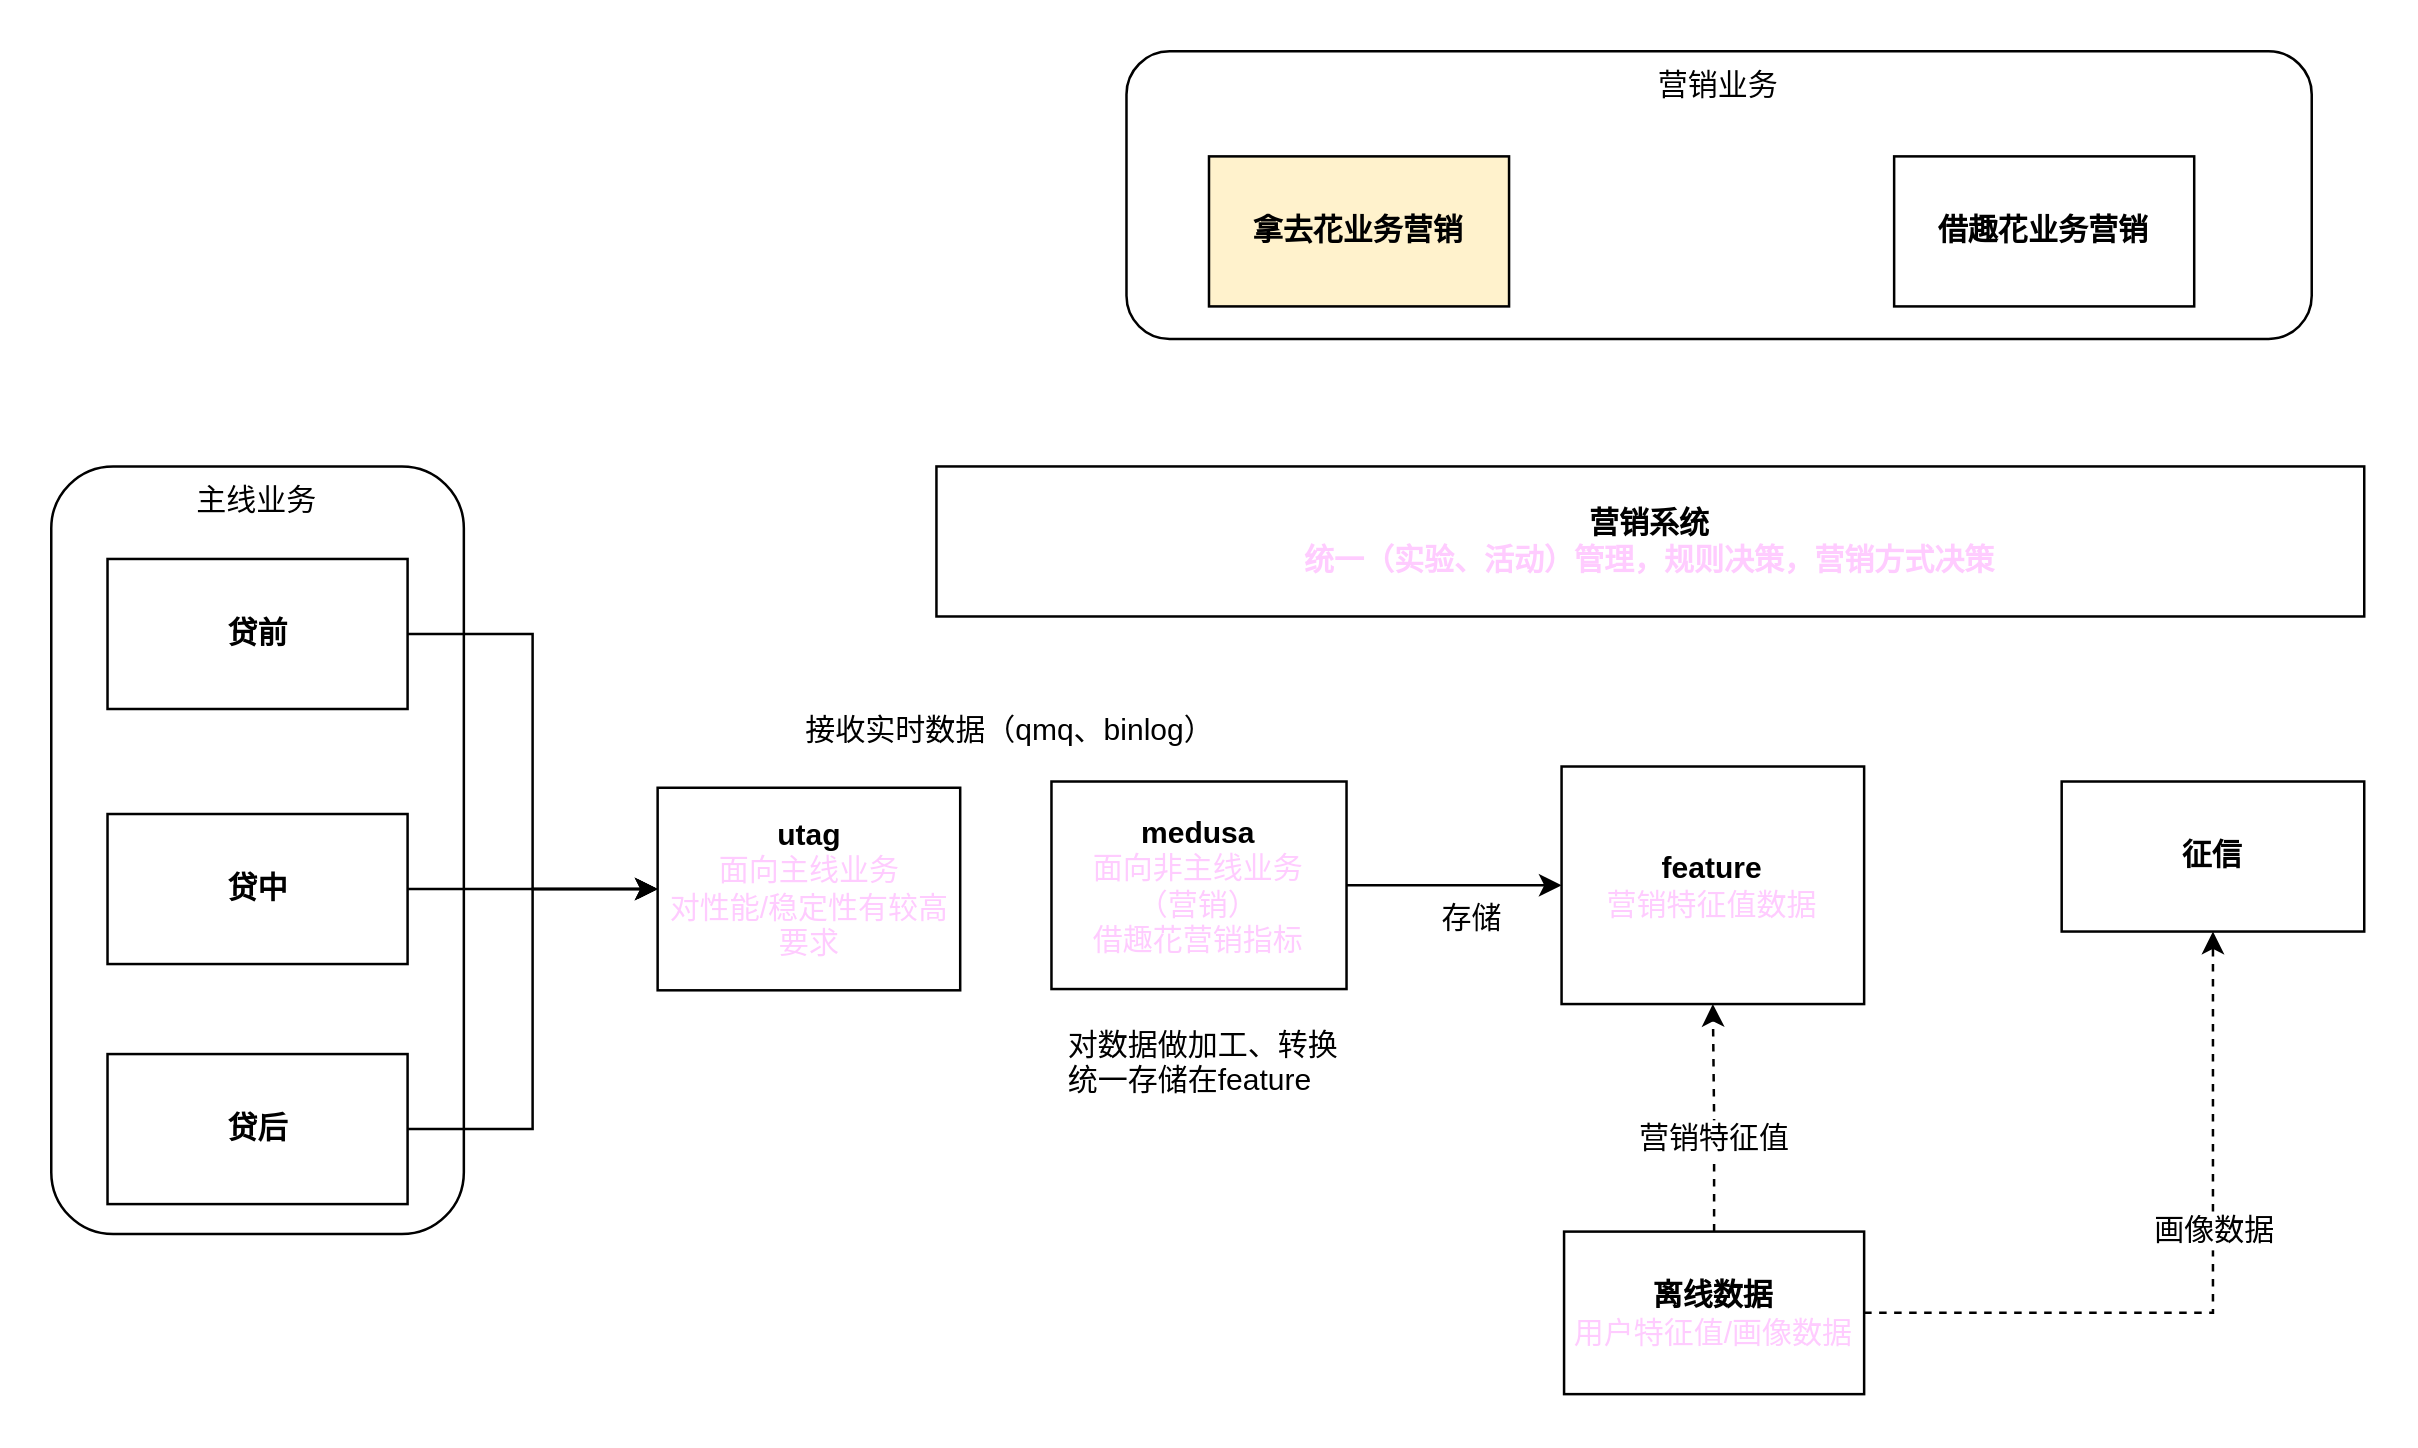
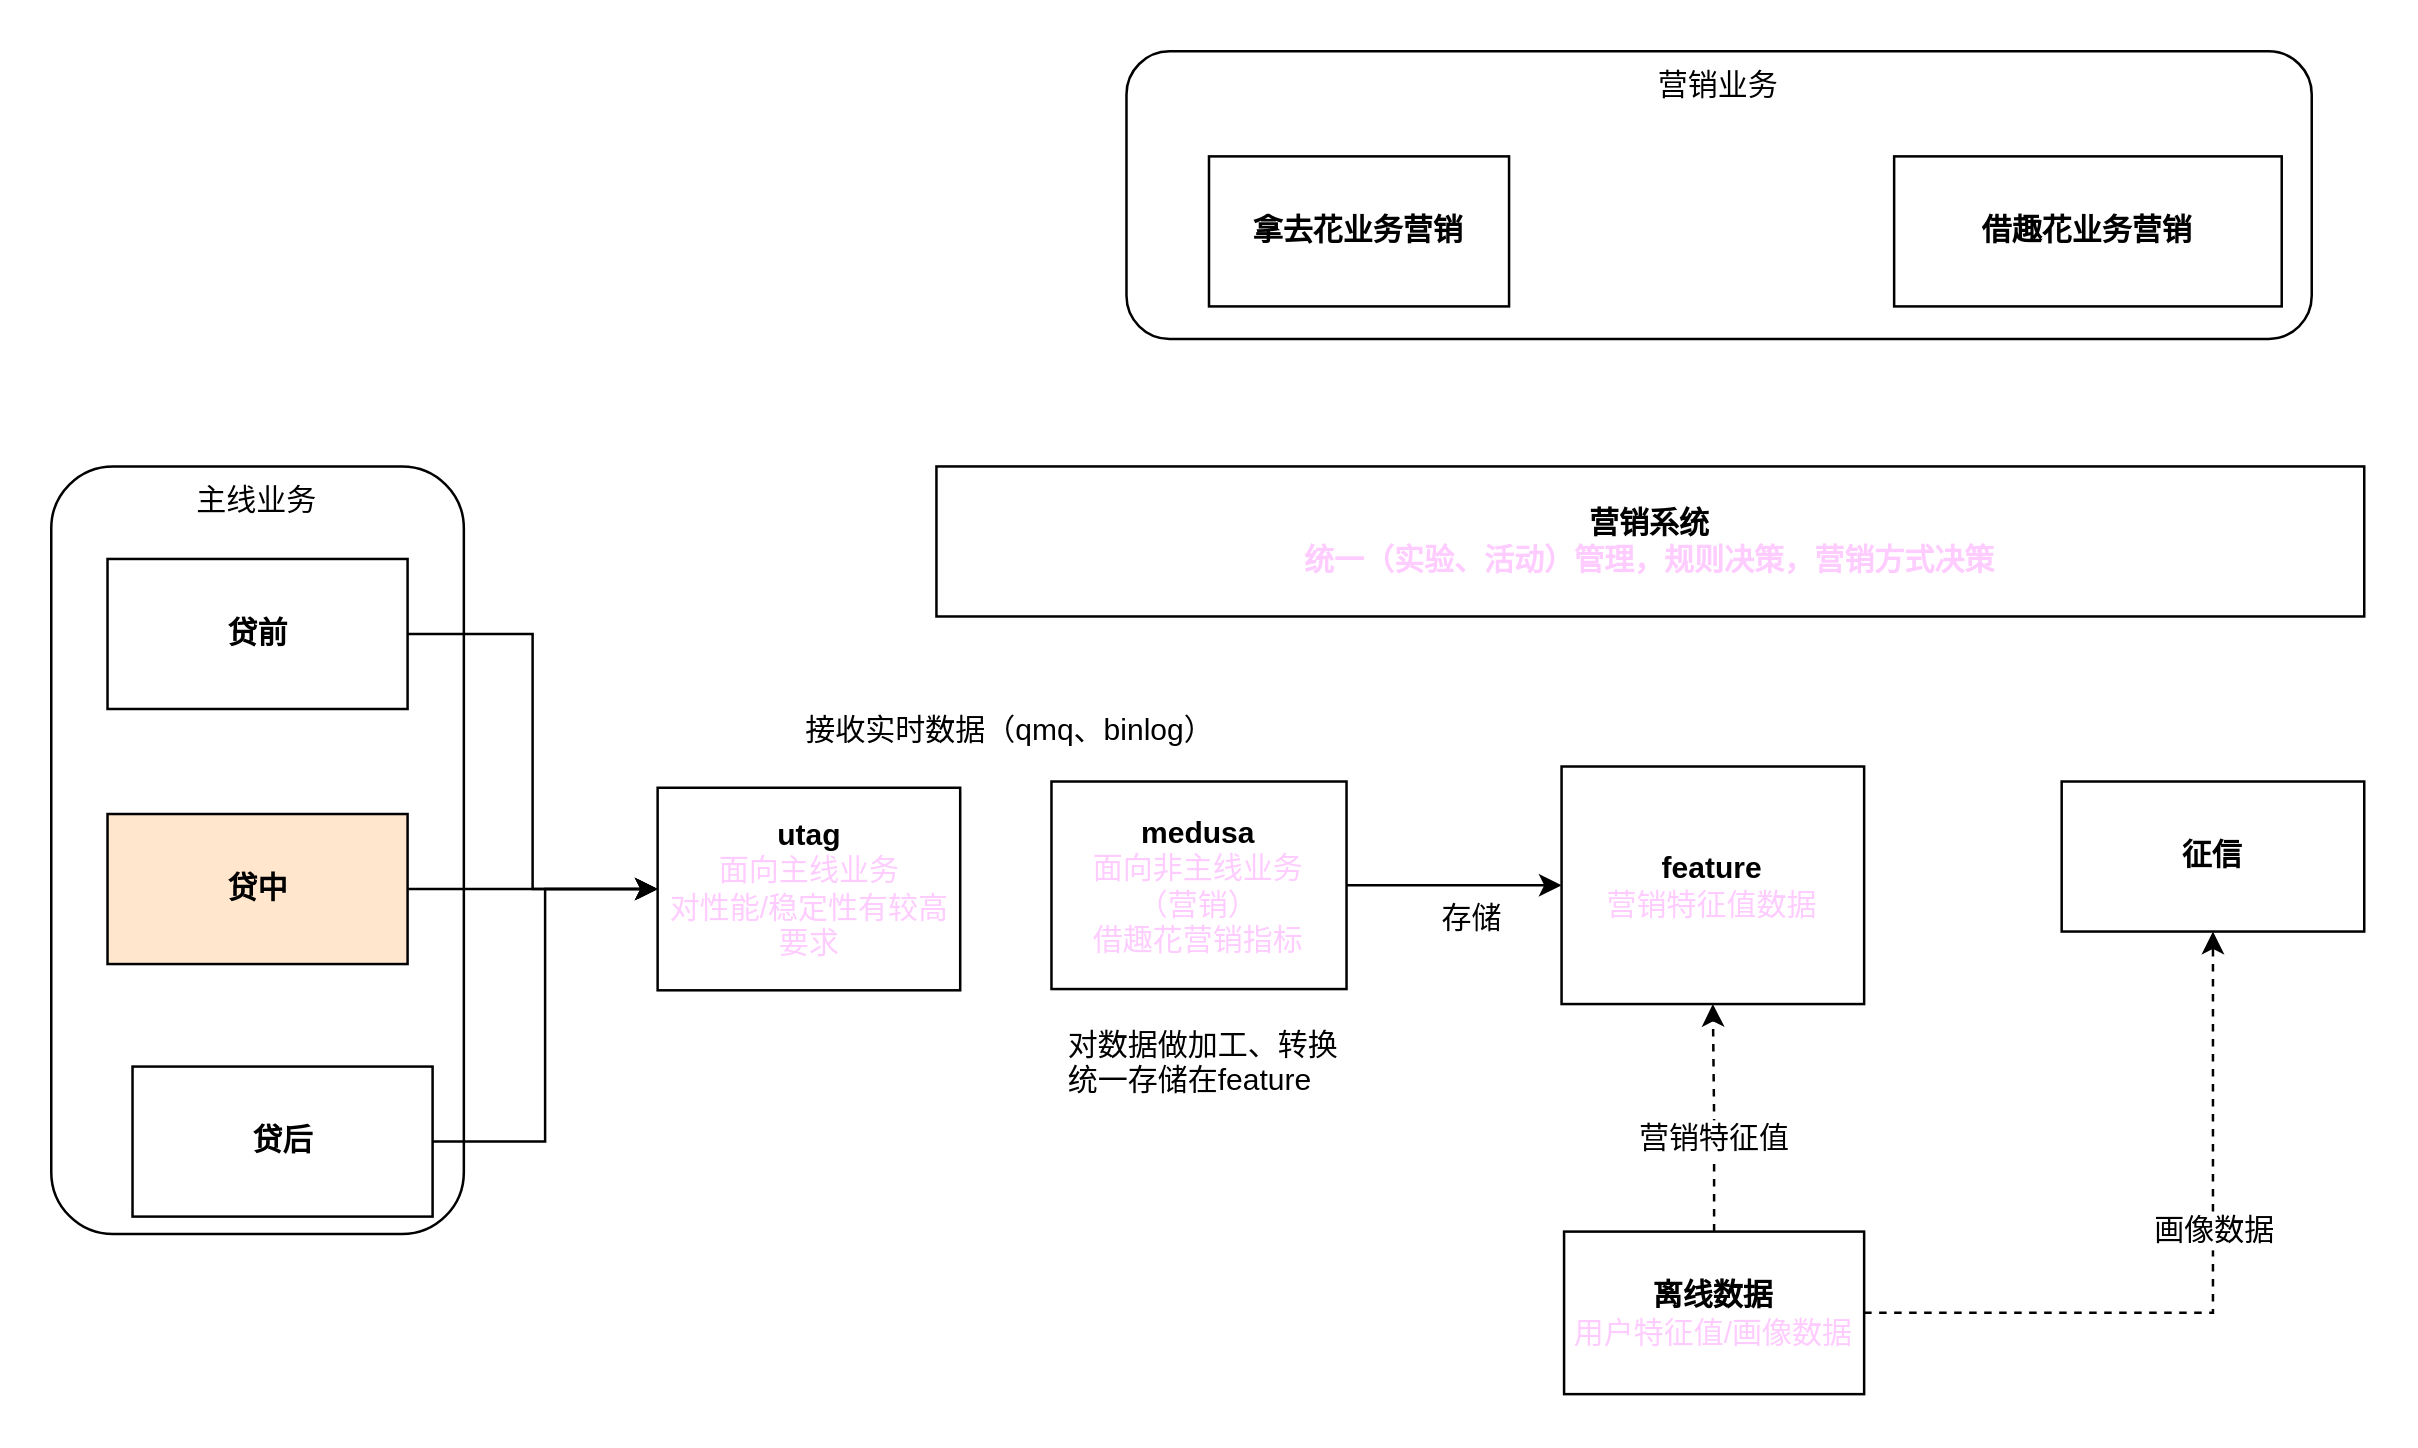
node "拿去花业务营销": fillcolor #fff2cc -> #ffffff
node "借趣花业务营销": size 300x150 -> 388x150
node "贷中": fillcolor #ffffff -> #ffe6cc
node "贷后": moved (258, 1129) -> (283, 1141)
